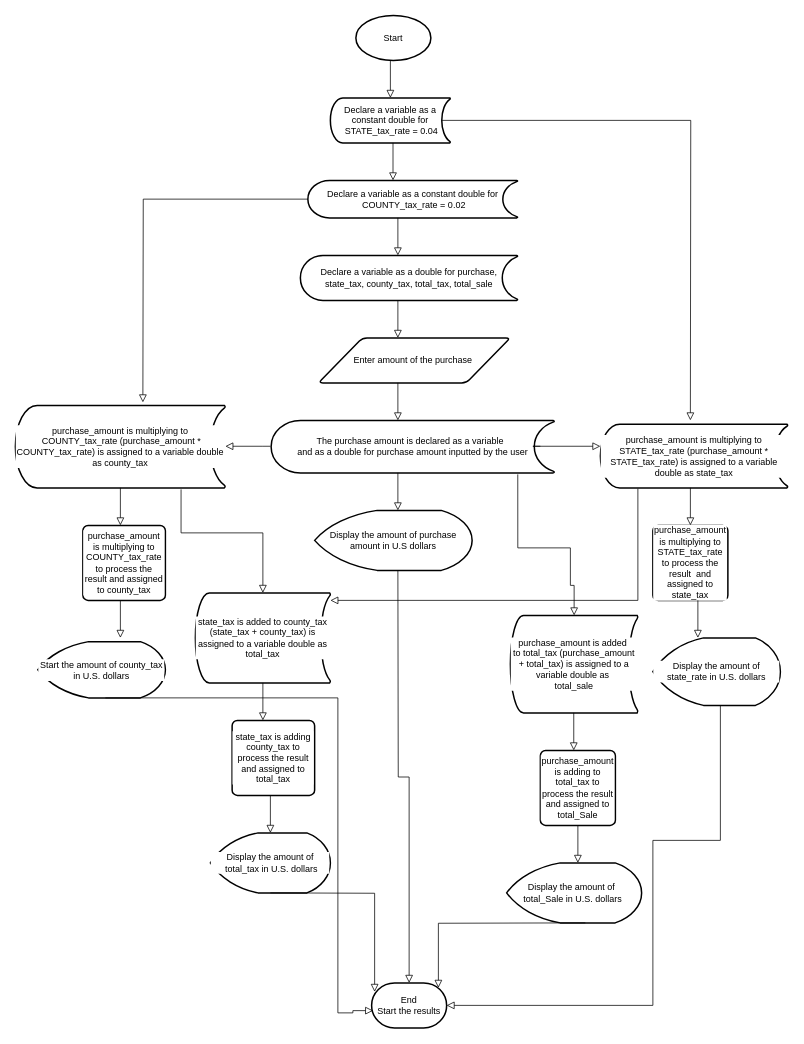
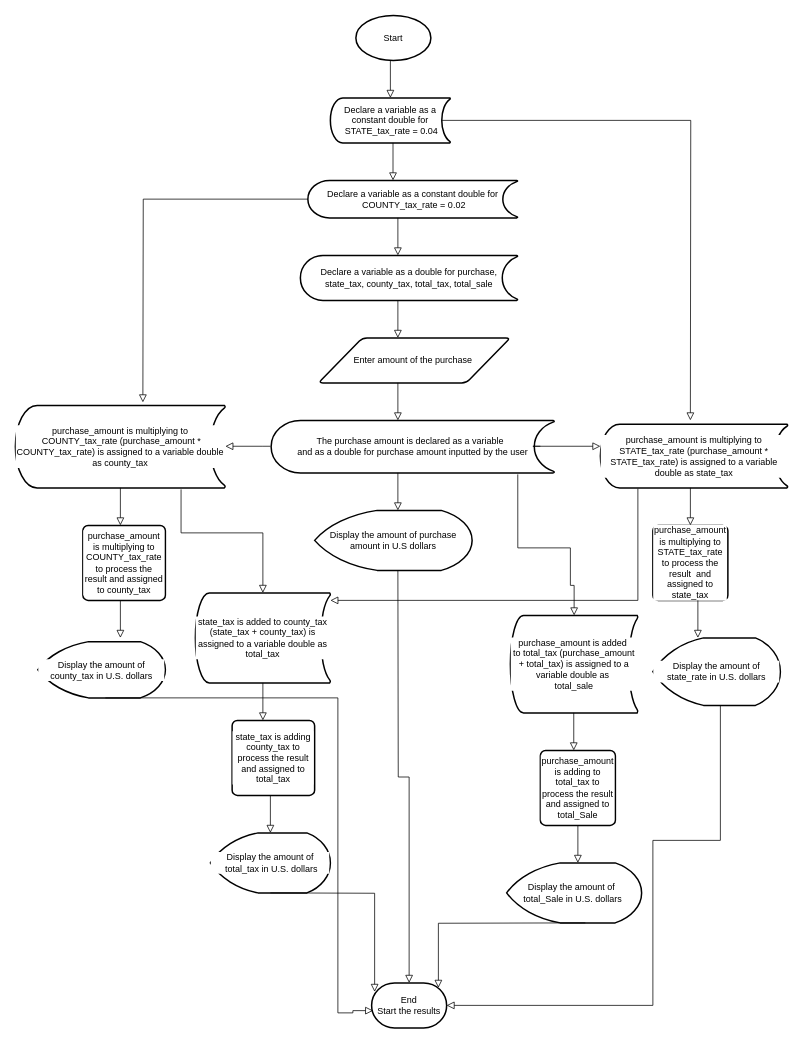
node "Start the amount of county_tax in U.S. dollars": label "Start the amount of county_tax in U.S. dollars" -> "Display the amount of county_tax in U.S. dollars"
